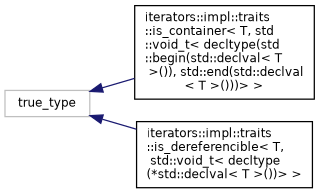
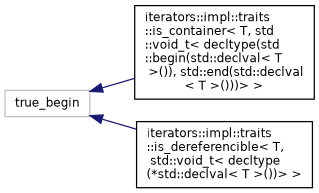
node "true_type": label "true_type" -> "true_begin"
